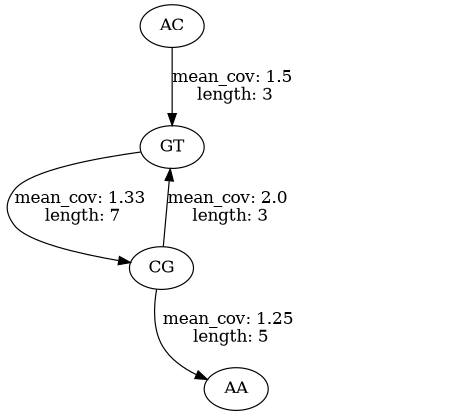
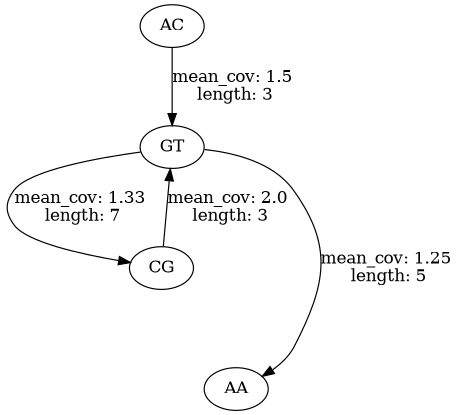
edge "CG" -> "AA": now "GT" -> "AA"
